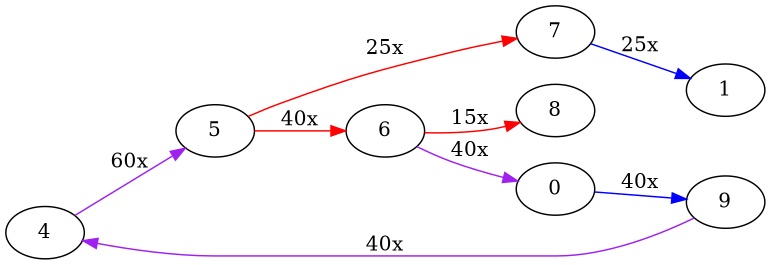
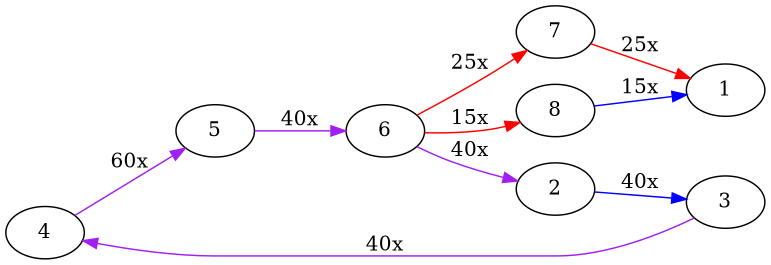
edge "7" -> "1": color blue -> red
edge "5" -> "7": now "6" -> "7"
edge "8" -> "1": added, label "15x"
edge "5" -> "6": color red -> purple
node "0": label "0" -> "2"
node "9": label "9" -> "3"
